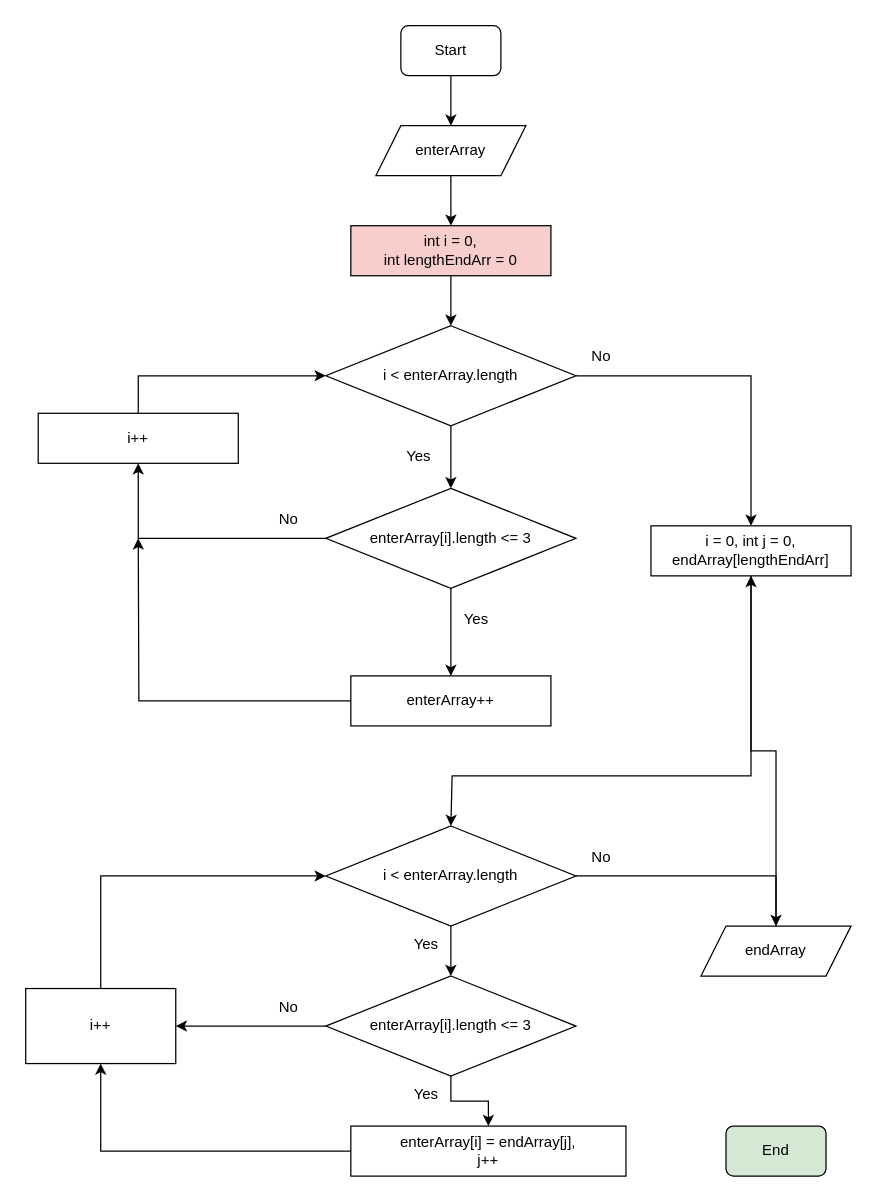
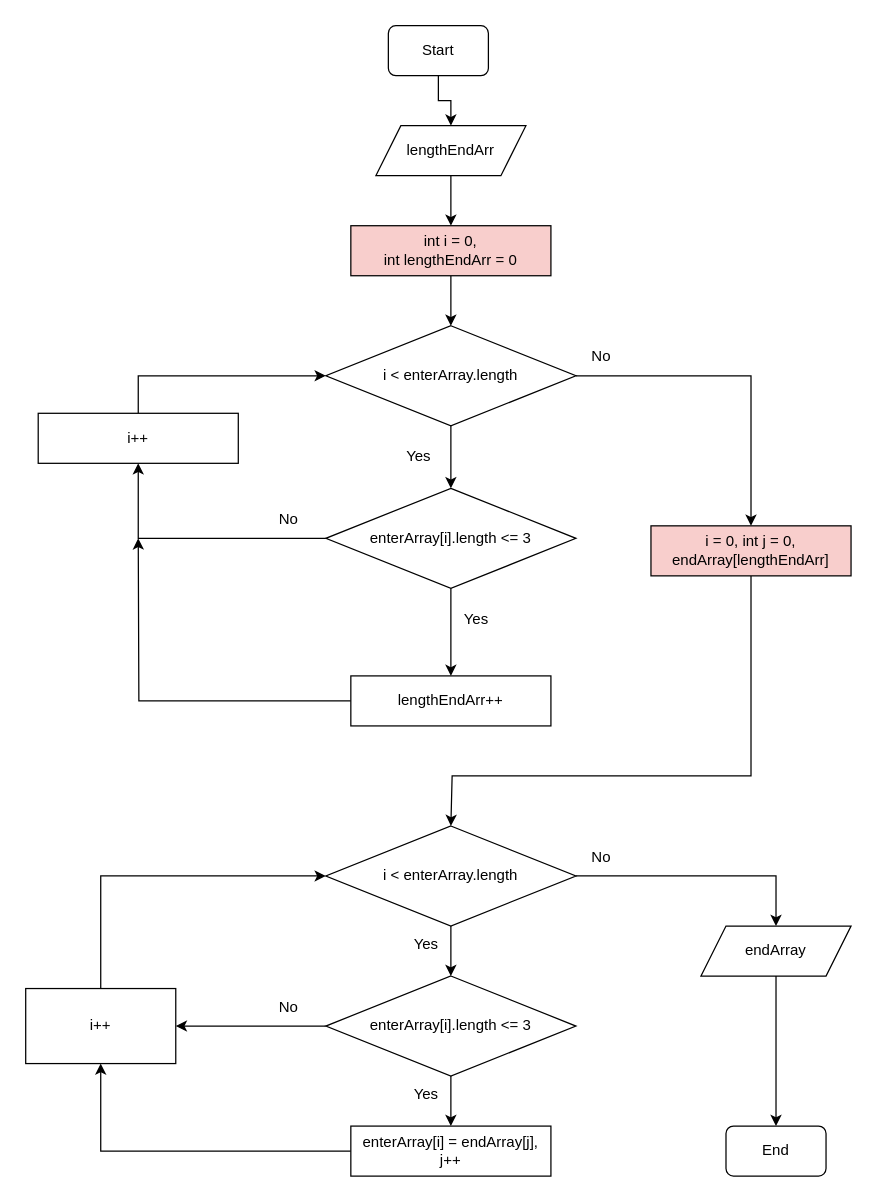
node "Start": moved (451, 51) -> (438, 51)
node "enterArray": label "enterArray" -> "lengthEndArr"
node "i = 0, int j = 0, endArray[lengthEndArr]": fillcolor #ffffff -> #f8cecc
node "enterArray++": label "enterArray++" -> "lengthEndArr++"
edge "endArray" -> "i = 0, int j = 0, endArray[lengthEndArr]": now "endArray" -> "End"
node "enterArray[i] = endArray[j], j++": size 275x50 -> 200x50
node "End": fillcolor #d5e8d4 -> #ffffff
